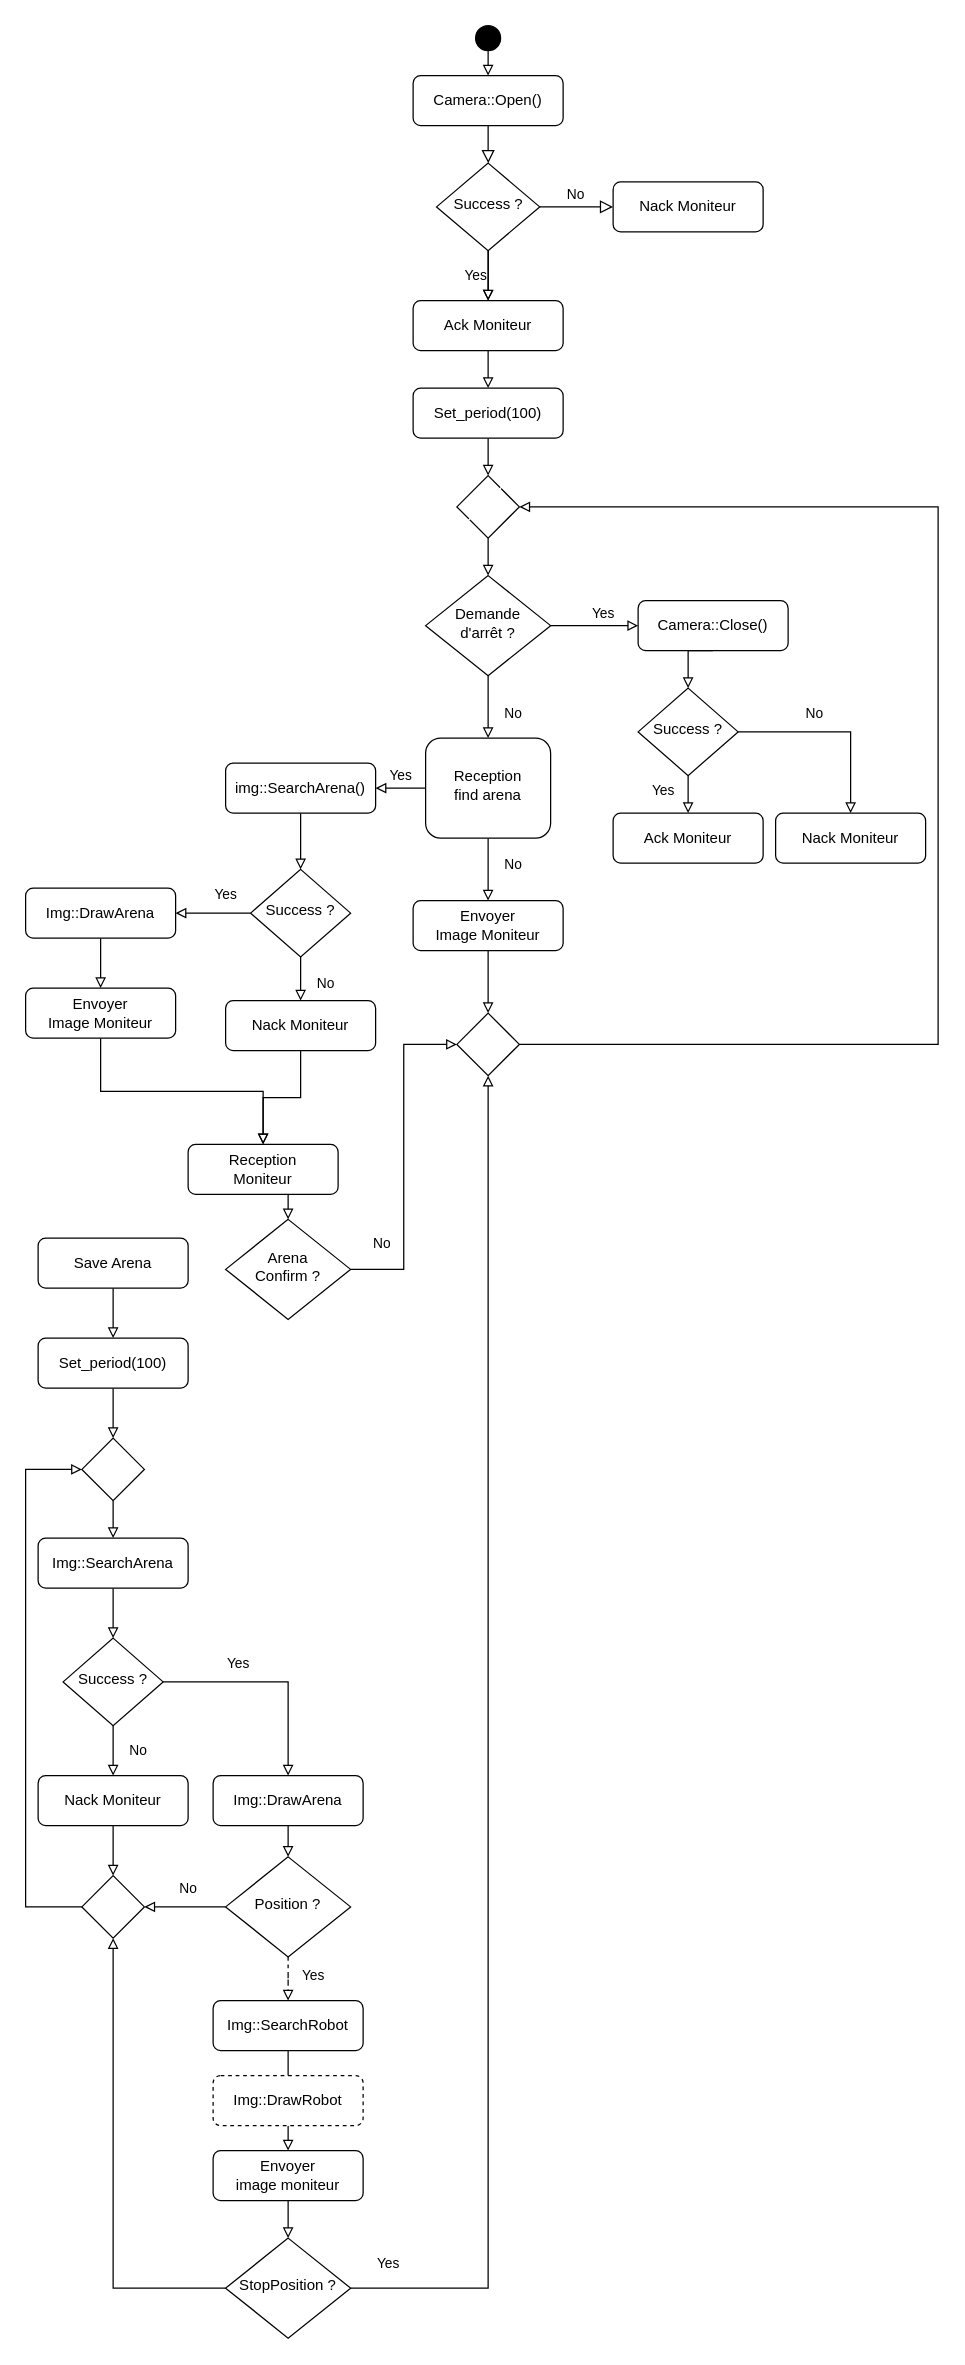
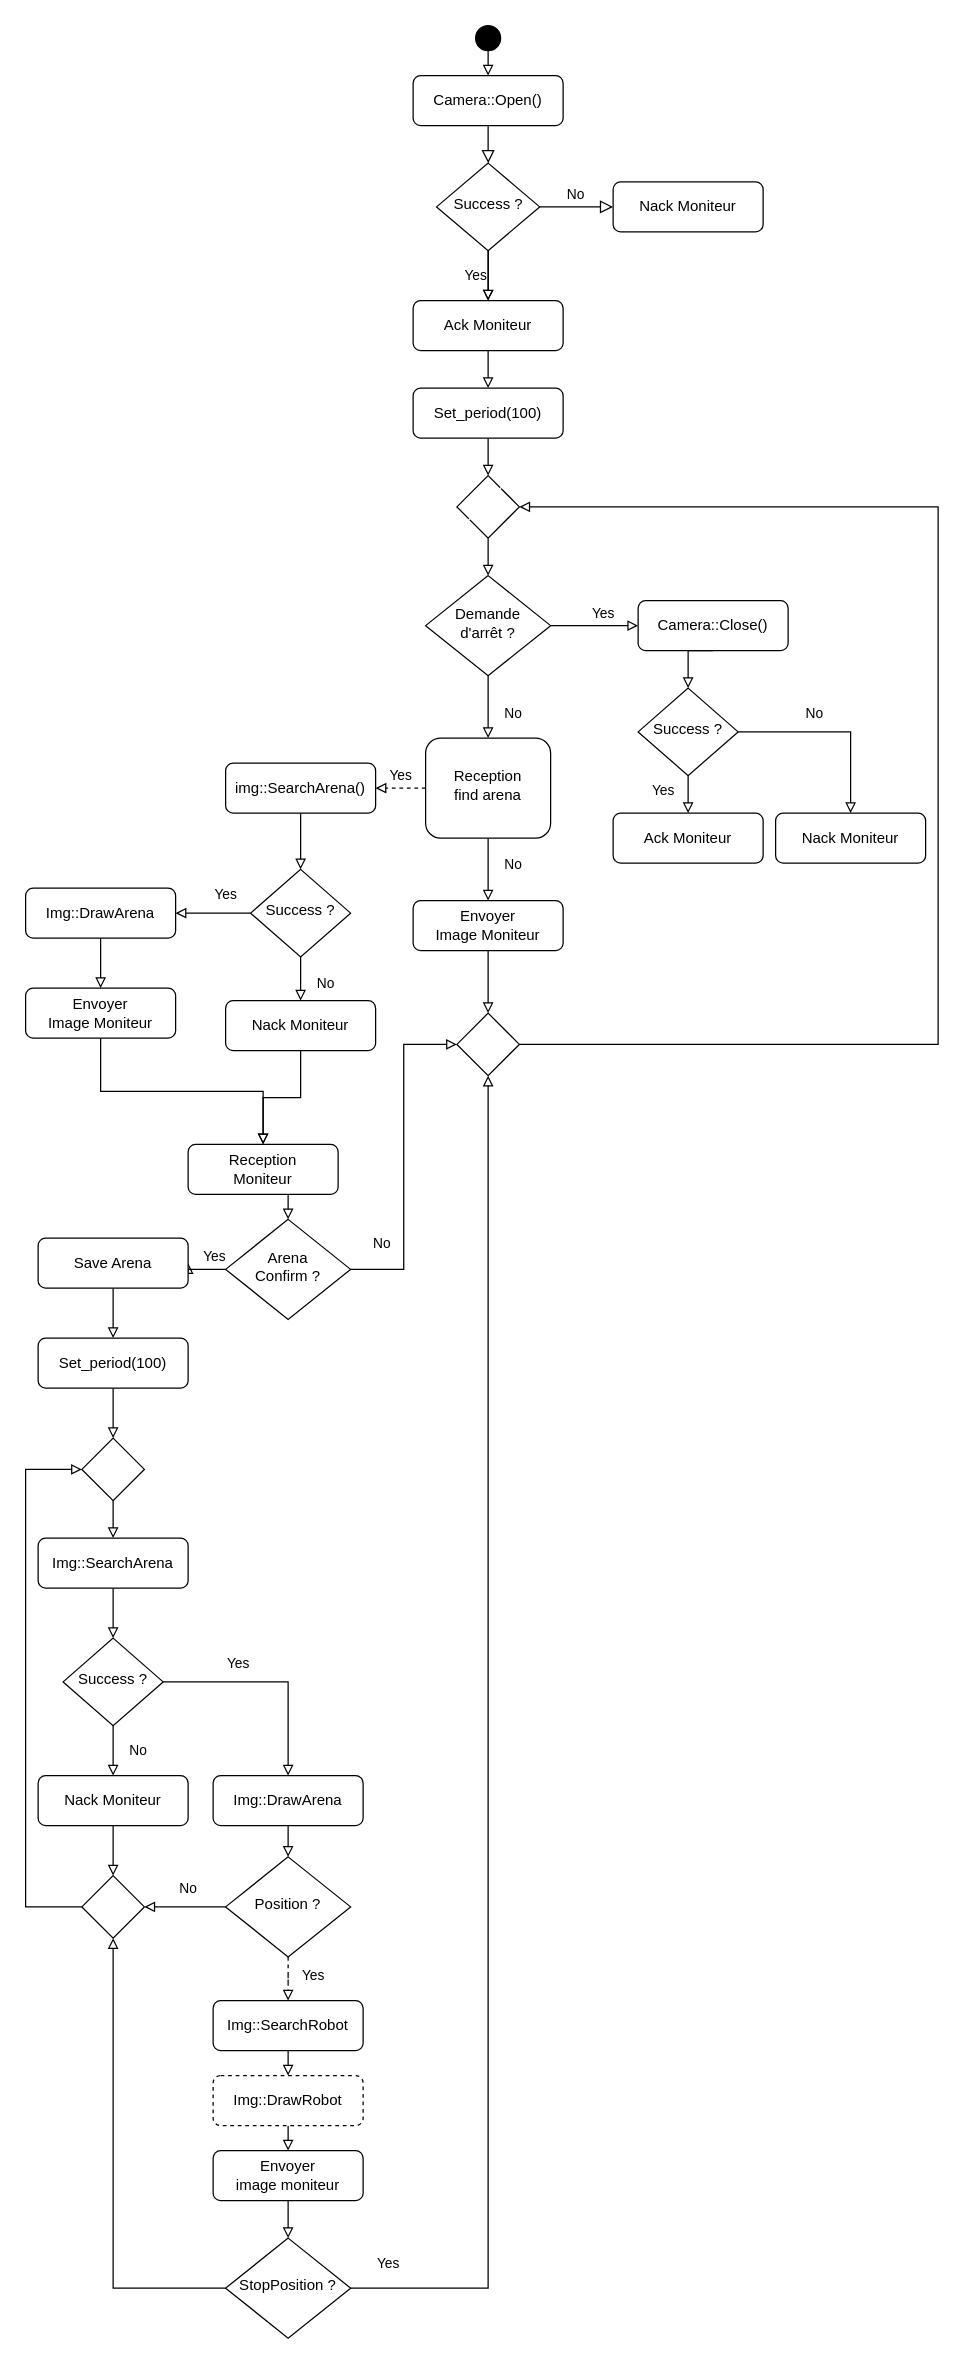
edge "Reception find arena" -> "img::SearchArena()": style solid -> dashed
edge "Arena Confirm ?" -> "Save Arena": added, label "Yes"
edge "Img::SearchRobot" -- "Img::DrawRobot": arrowhead none -> block
